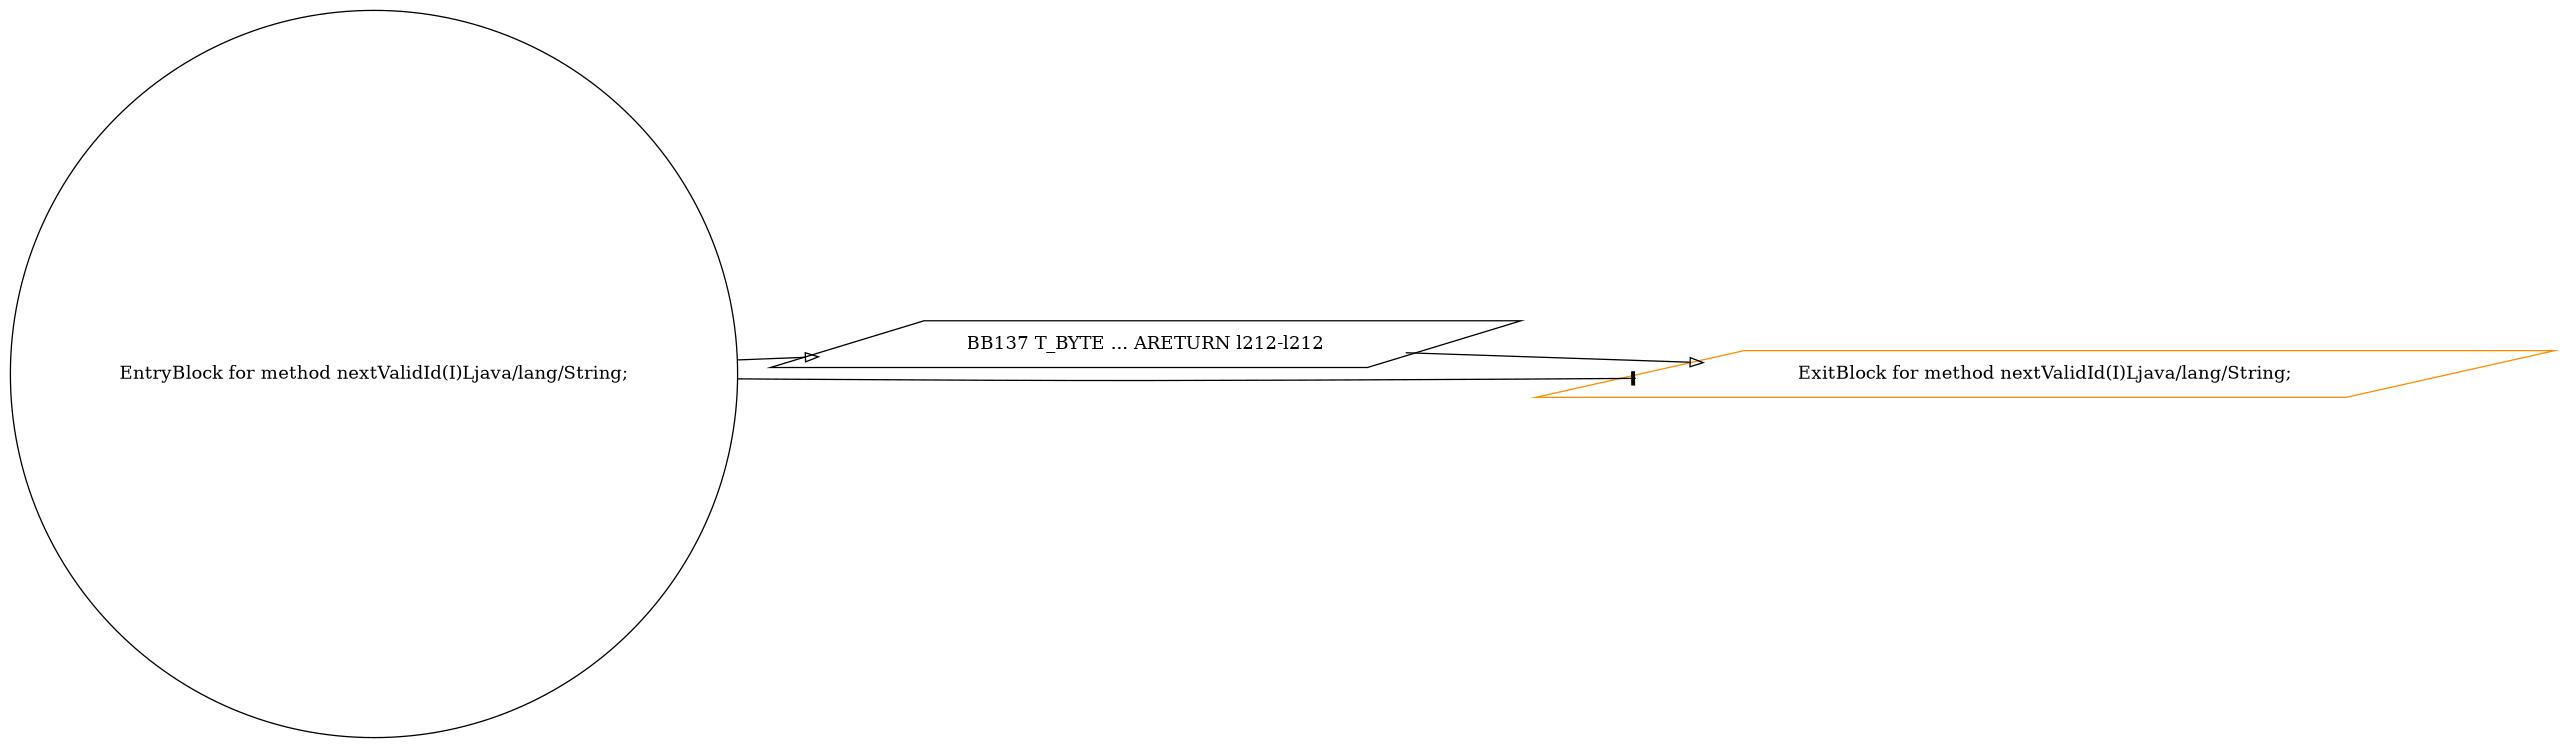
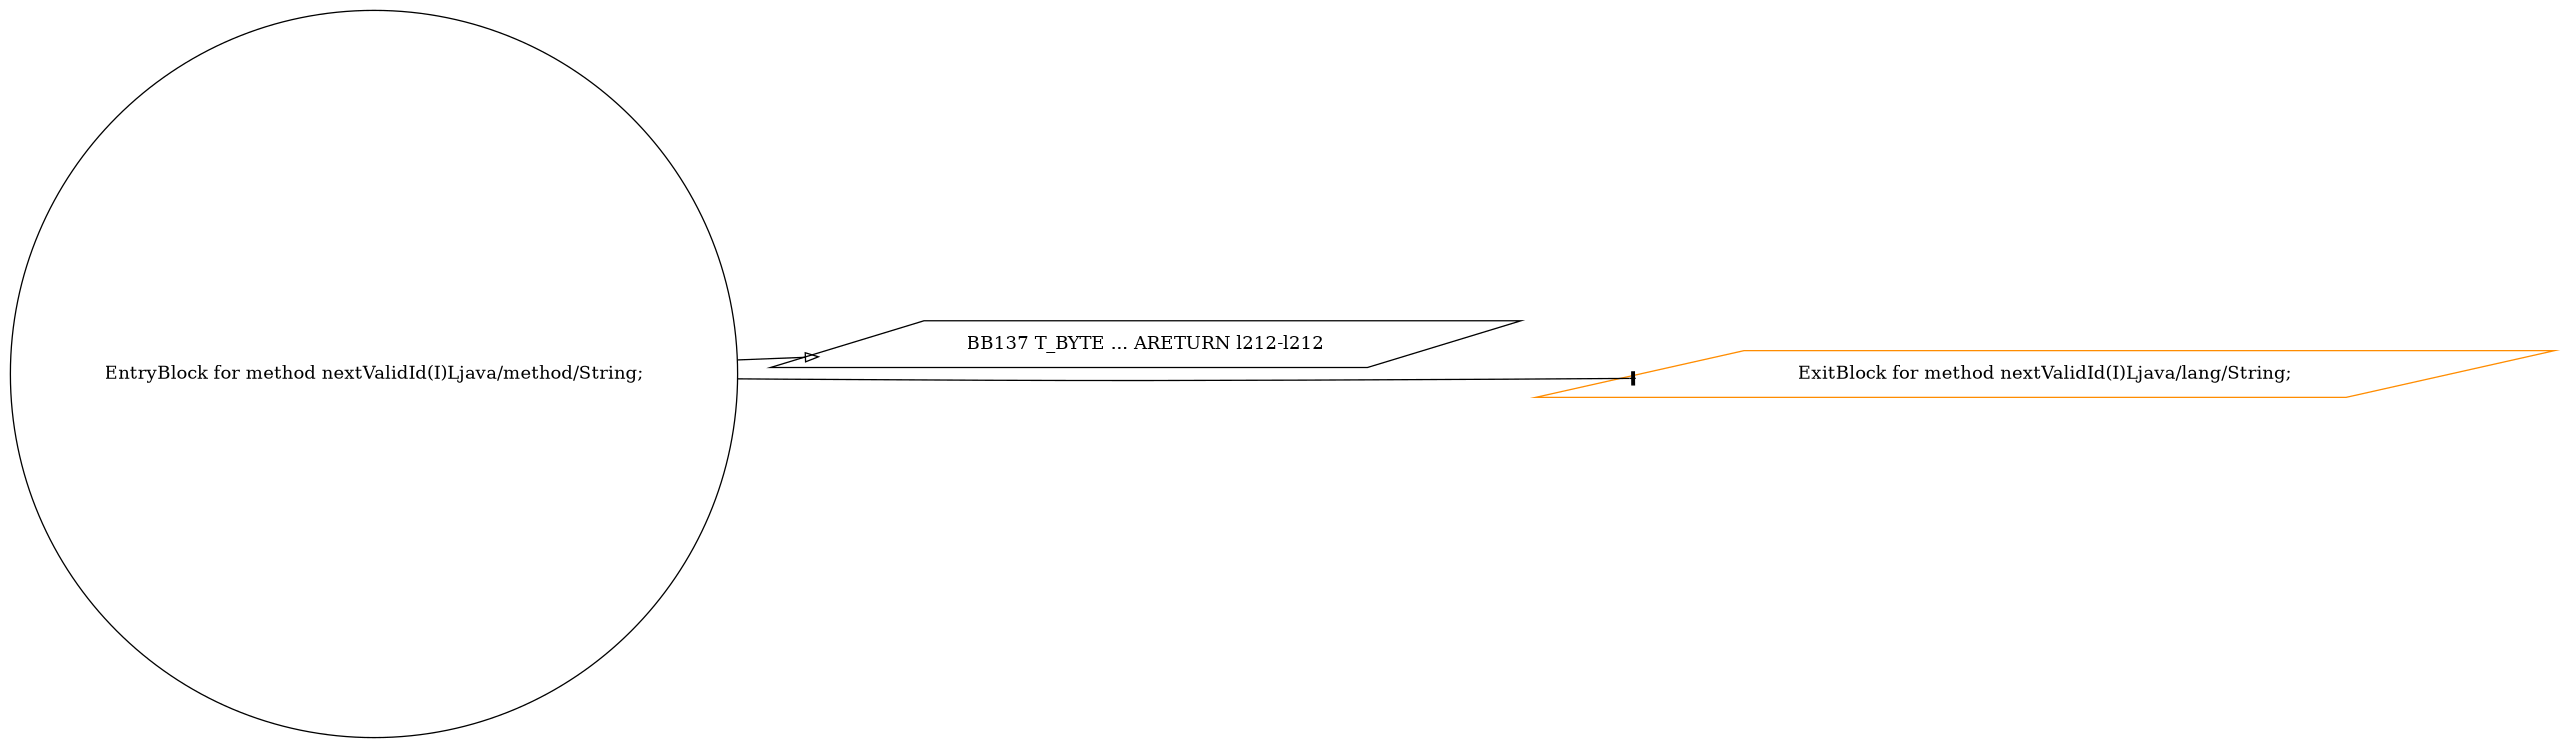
edge "BB137 T_BYTE ... ARETURN l212-l212" -> "ExitBlock for method nextValidId(I)Ljava/lang/String;": removed
node "EntryBlock for method nextValidId(I)Ljava/lang/String;": label "EntryBlock for method nextValidId(I)Ljava/lang/String;" -> "EntryBlock for method nextValidId(I)Ljava/method/String;"
